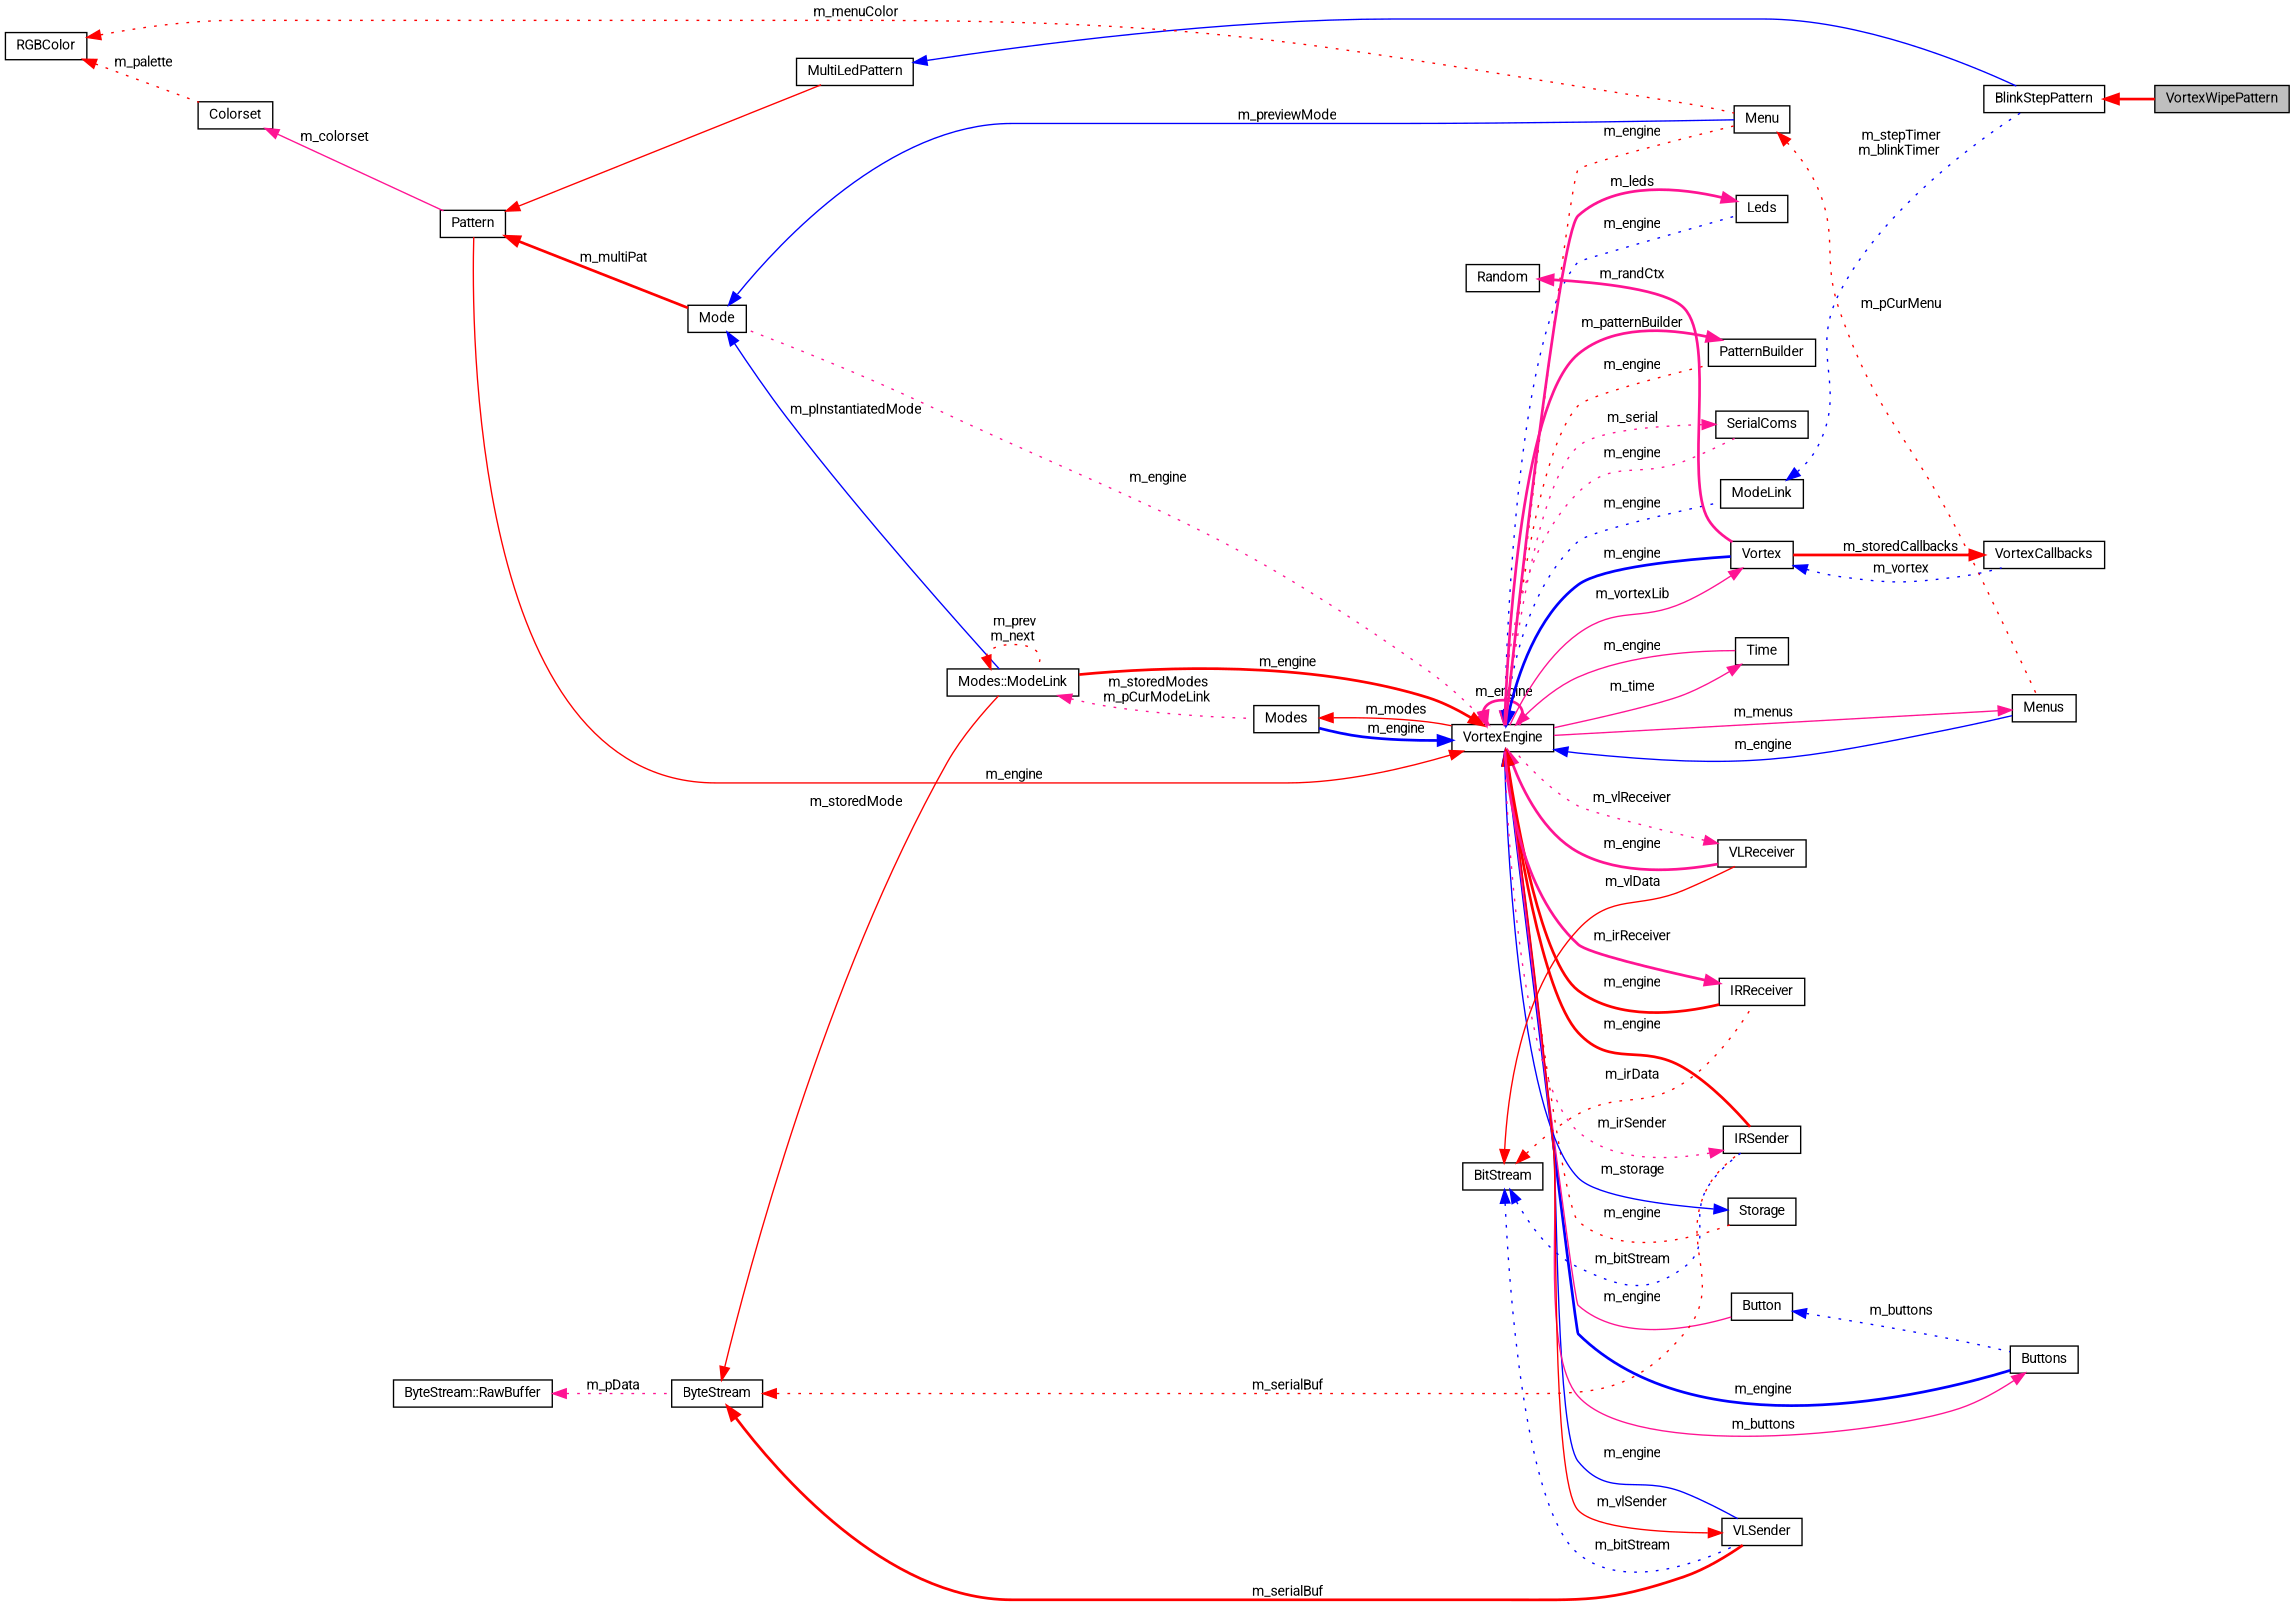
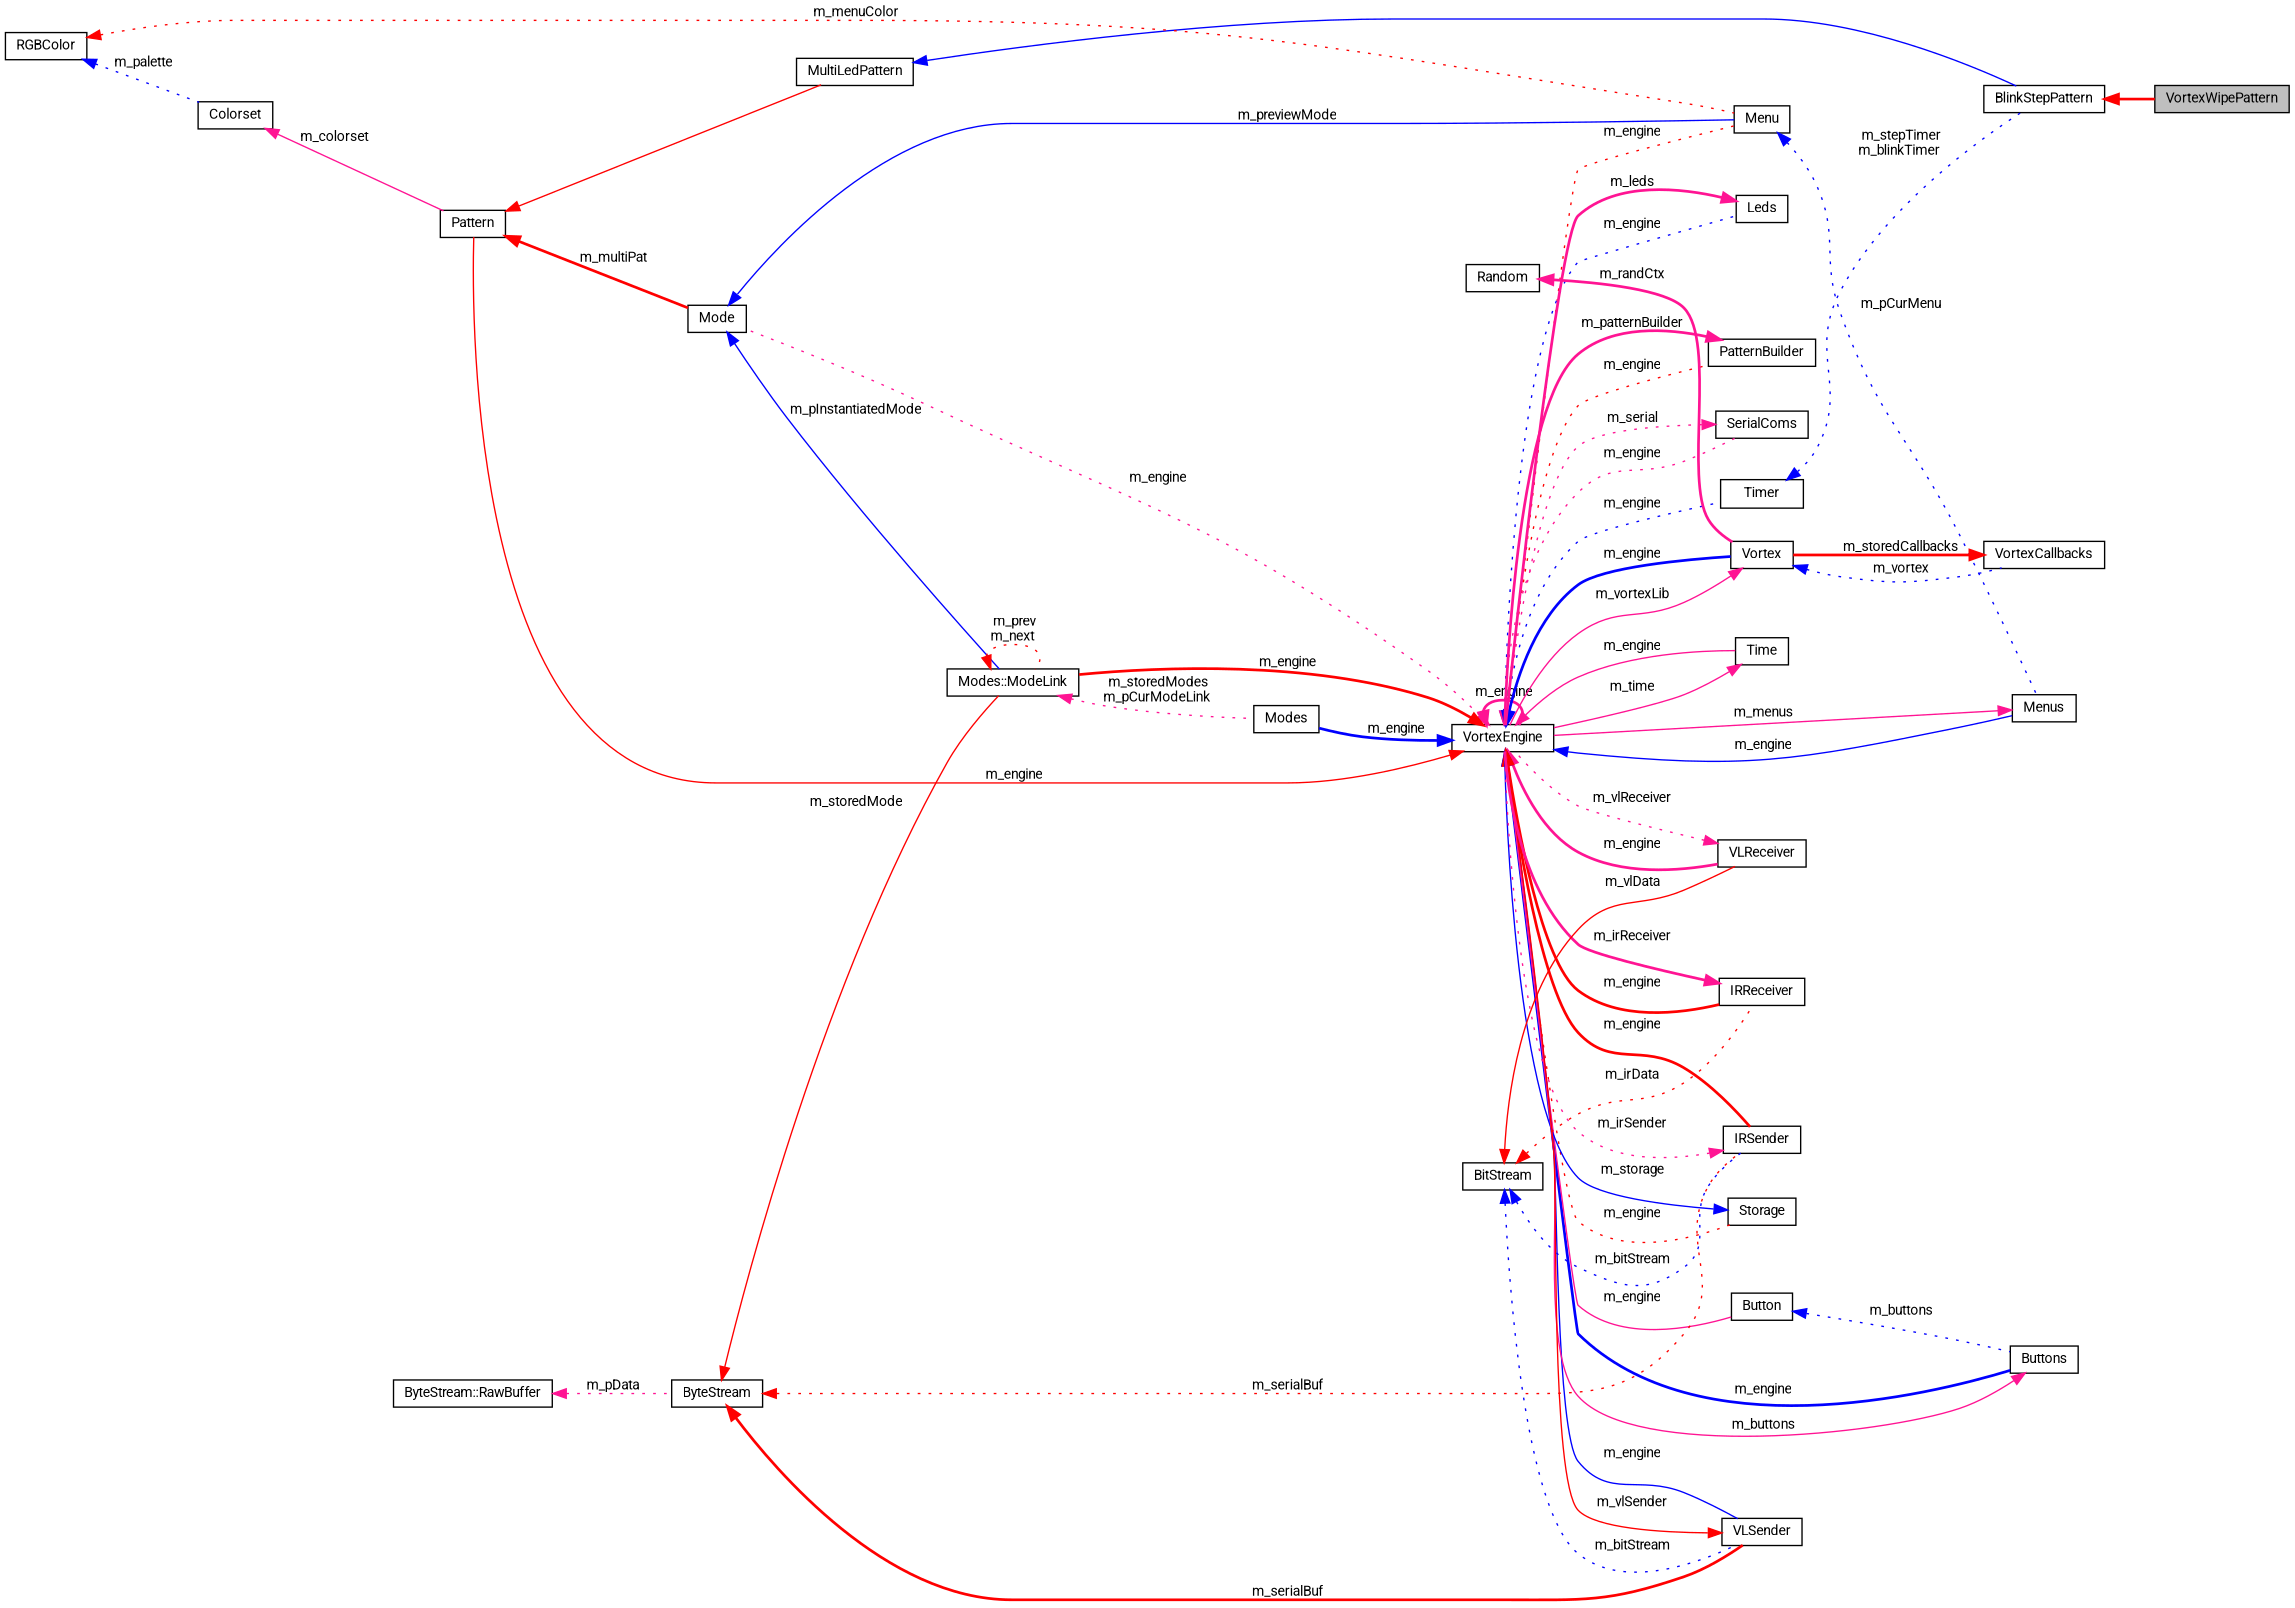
edge "Colorset" -> "RGBColor": color red -> blue
edge "Menus" -> "Menu": color red -> blue
node "ModeLink": label "ModeLink" -> "Timer"
edge "VortexEngine" -> "Modes": removed, label "m_modes"
